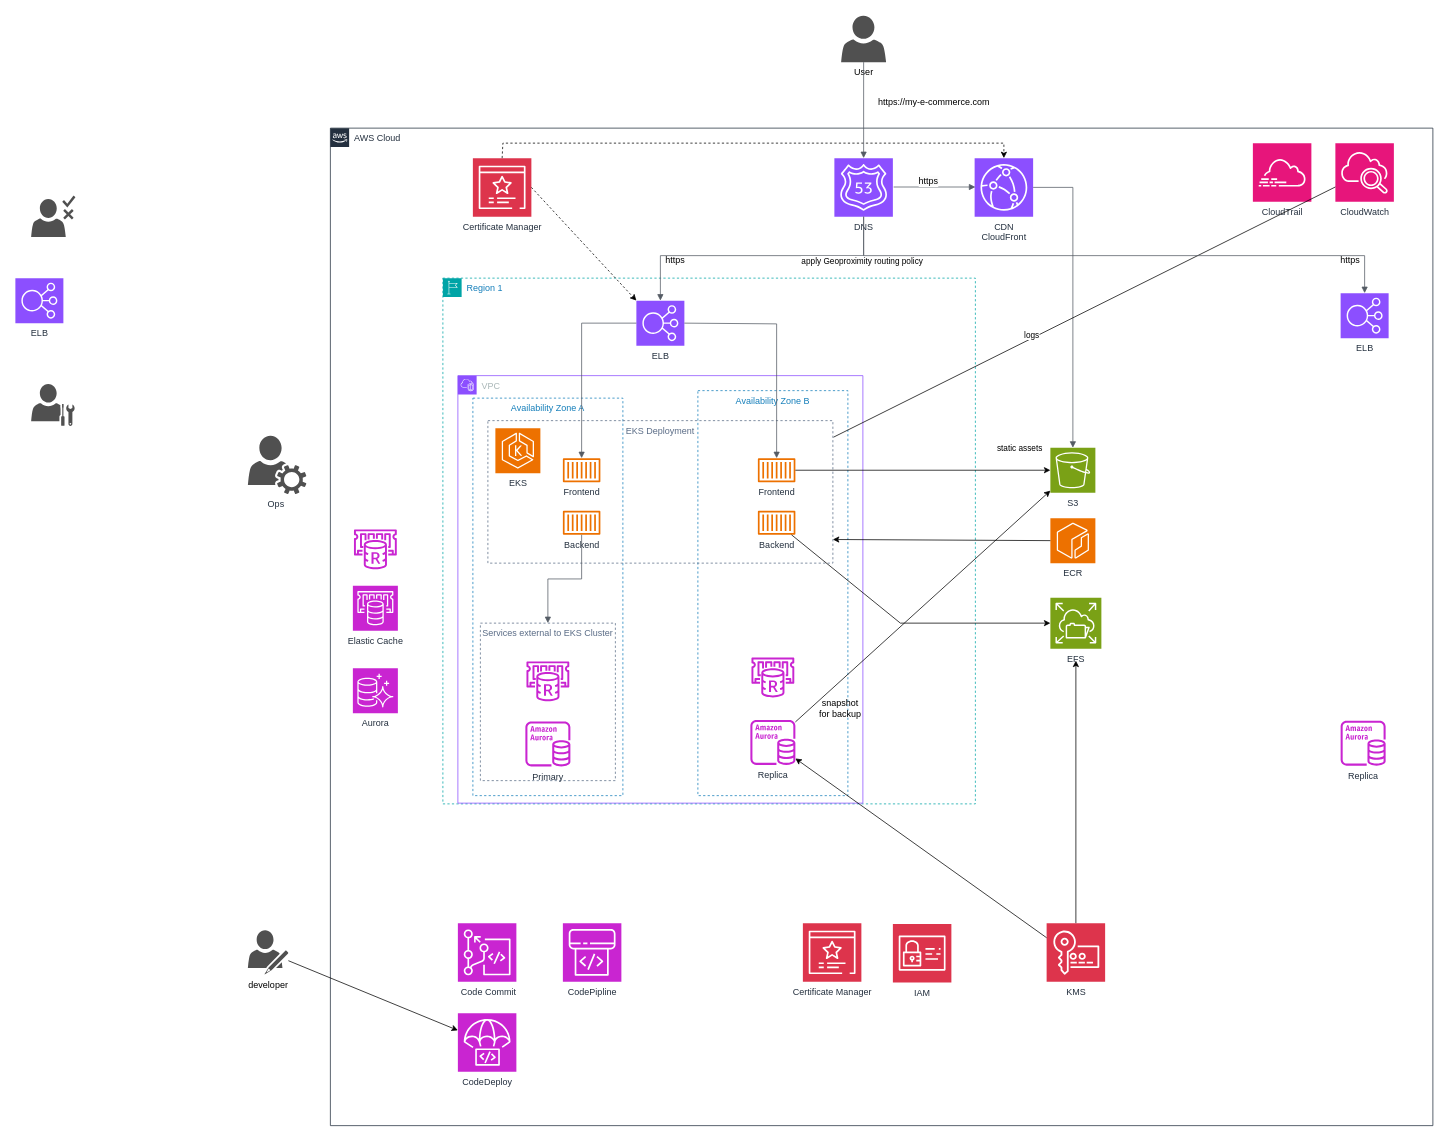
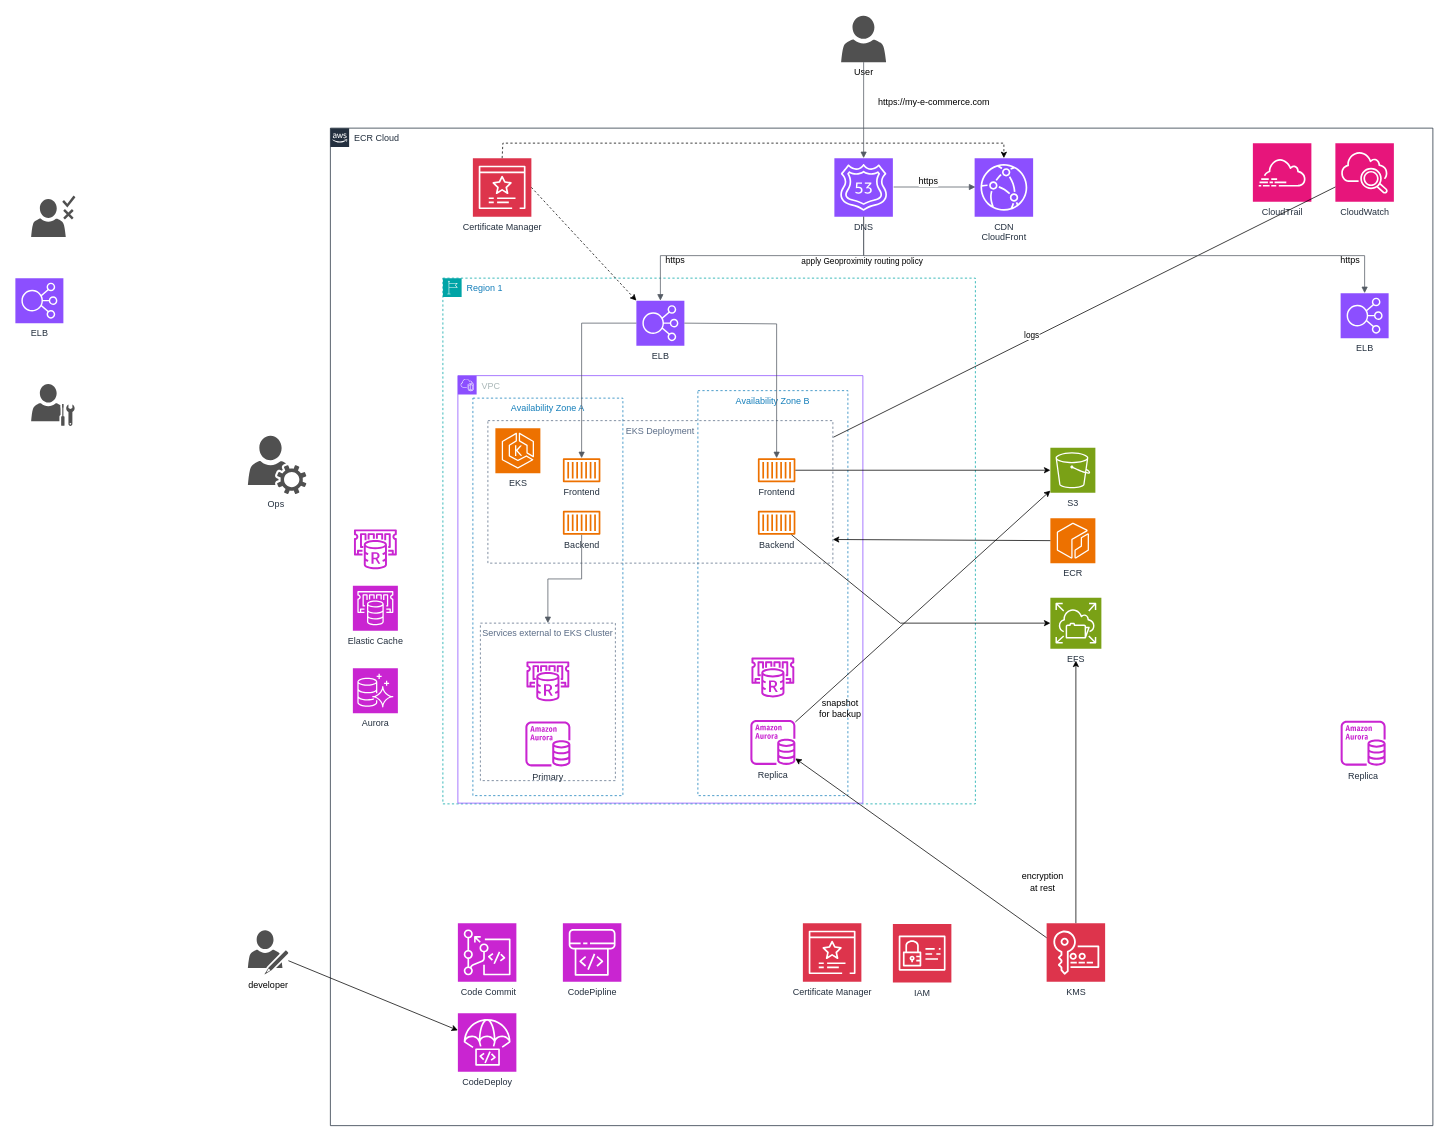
node "AWS Cloud": label "AWS Cloud" -> "ECR Cloud"
edge "CDN CloudFront" -> "S3": removed, label "static assets"
node "encryption at rest": added
